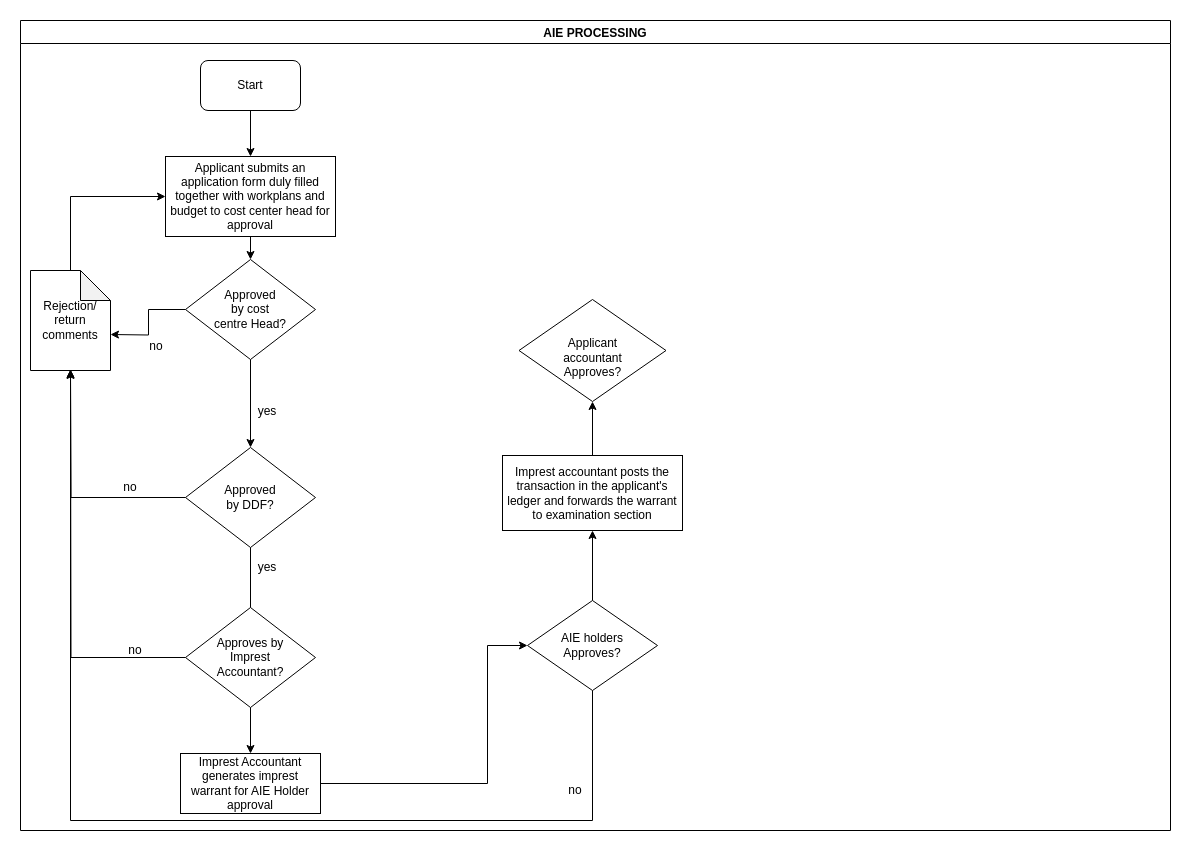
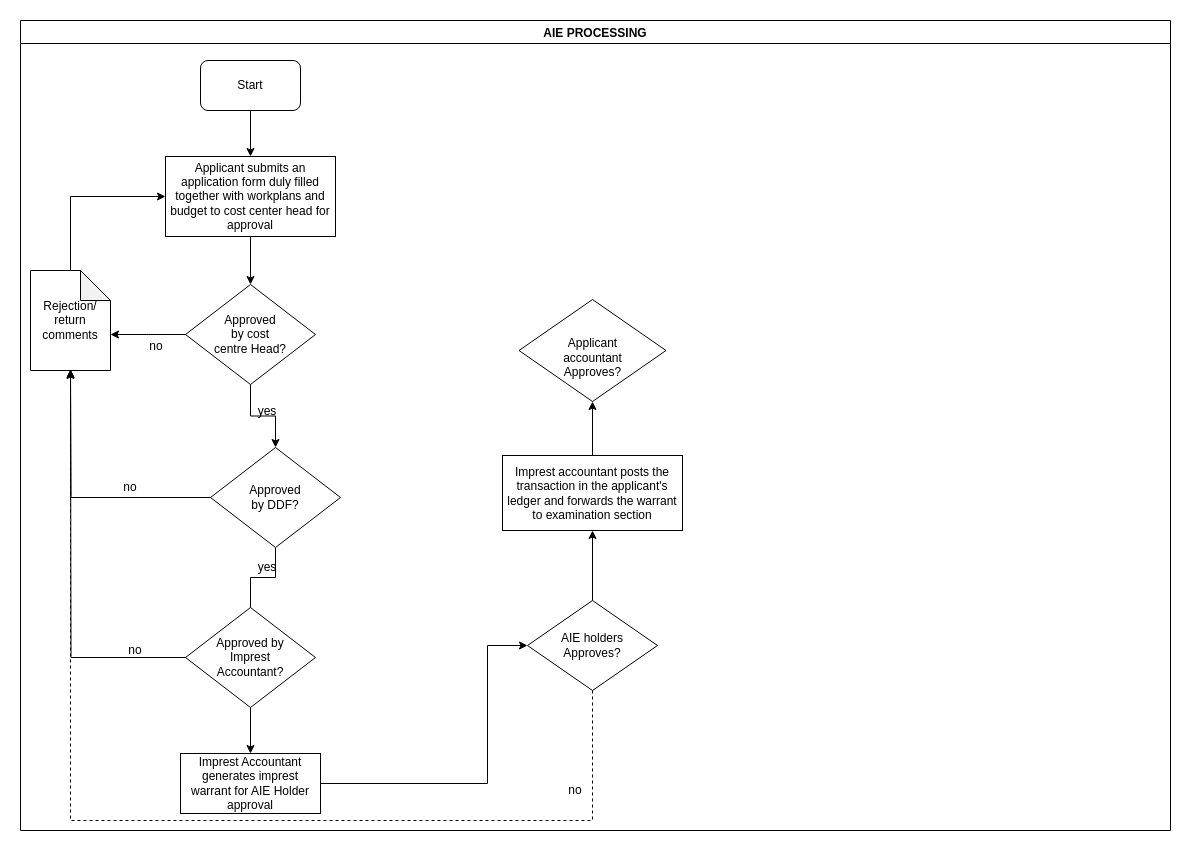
node "Approved by cost centre Head?": moved (251, 310) -> (251, 335)
node "Approved by DDF?": moved (251, 498) -> (276, 498)
node "Approves by Imprest Accountant?": label "Approves by Imprest Accountant?" -> "Approved by Imprest Accountant?"
edge "AIE holders Approves?" -> "Rejection/ return comments": style solid -> dashed
